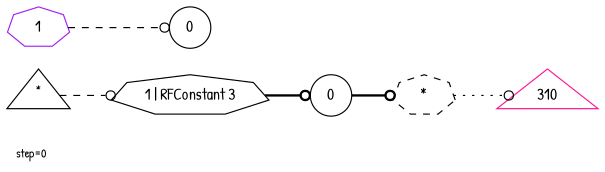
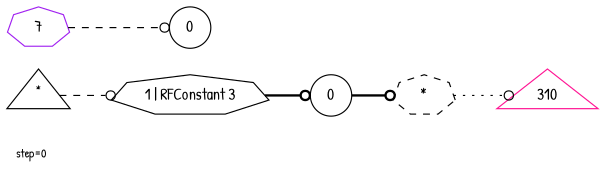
node "1": label "1" -> "7"
